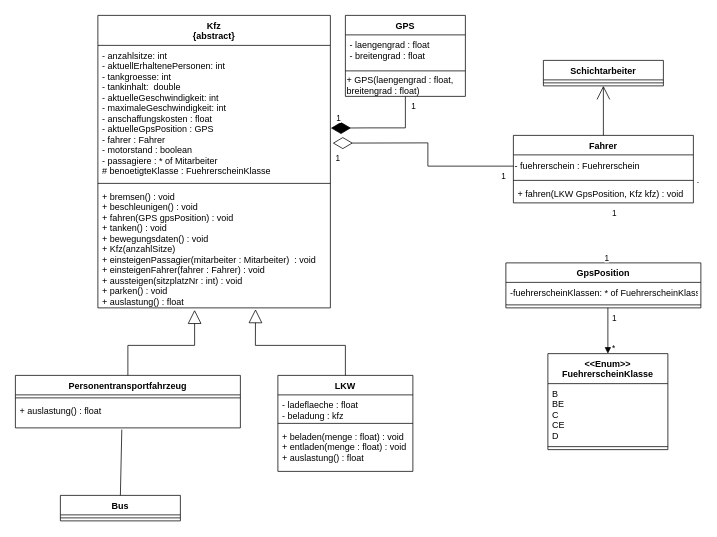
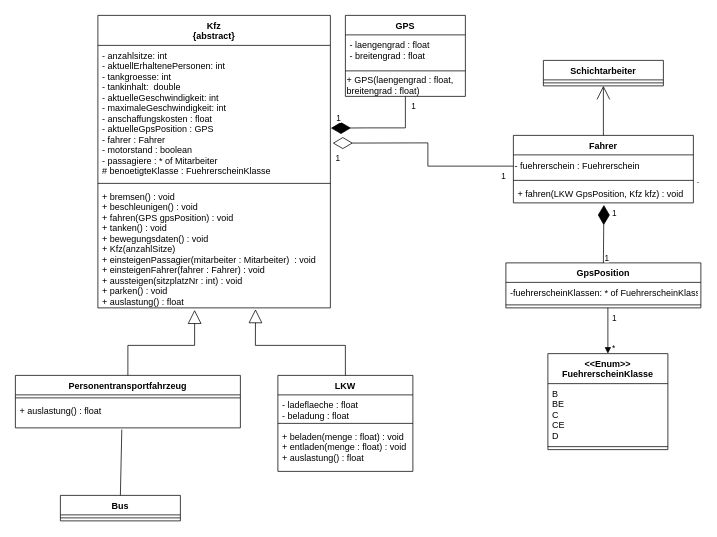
edge "GpsPosition" -> "+ fahren(LKW GpsPosition, Kfz kfz) : void": added
node "- ladeflaeche : float - beladung : kfz": label "- ladeflaeche : float - beladung : kfz" -> "- ladeflaeche : float - beladung : float"
